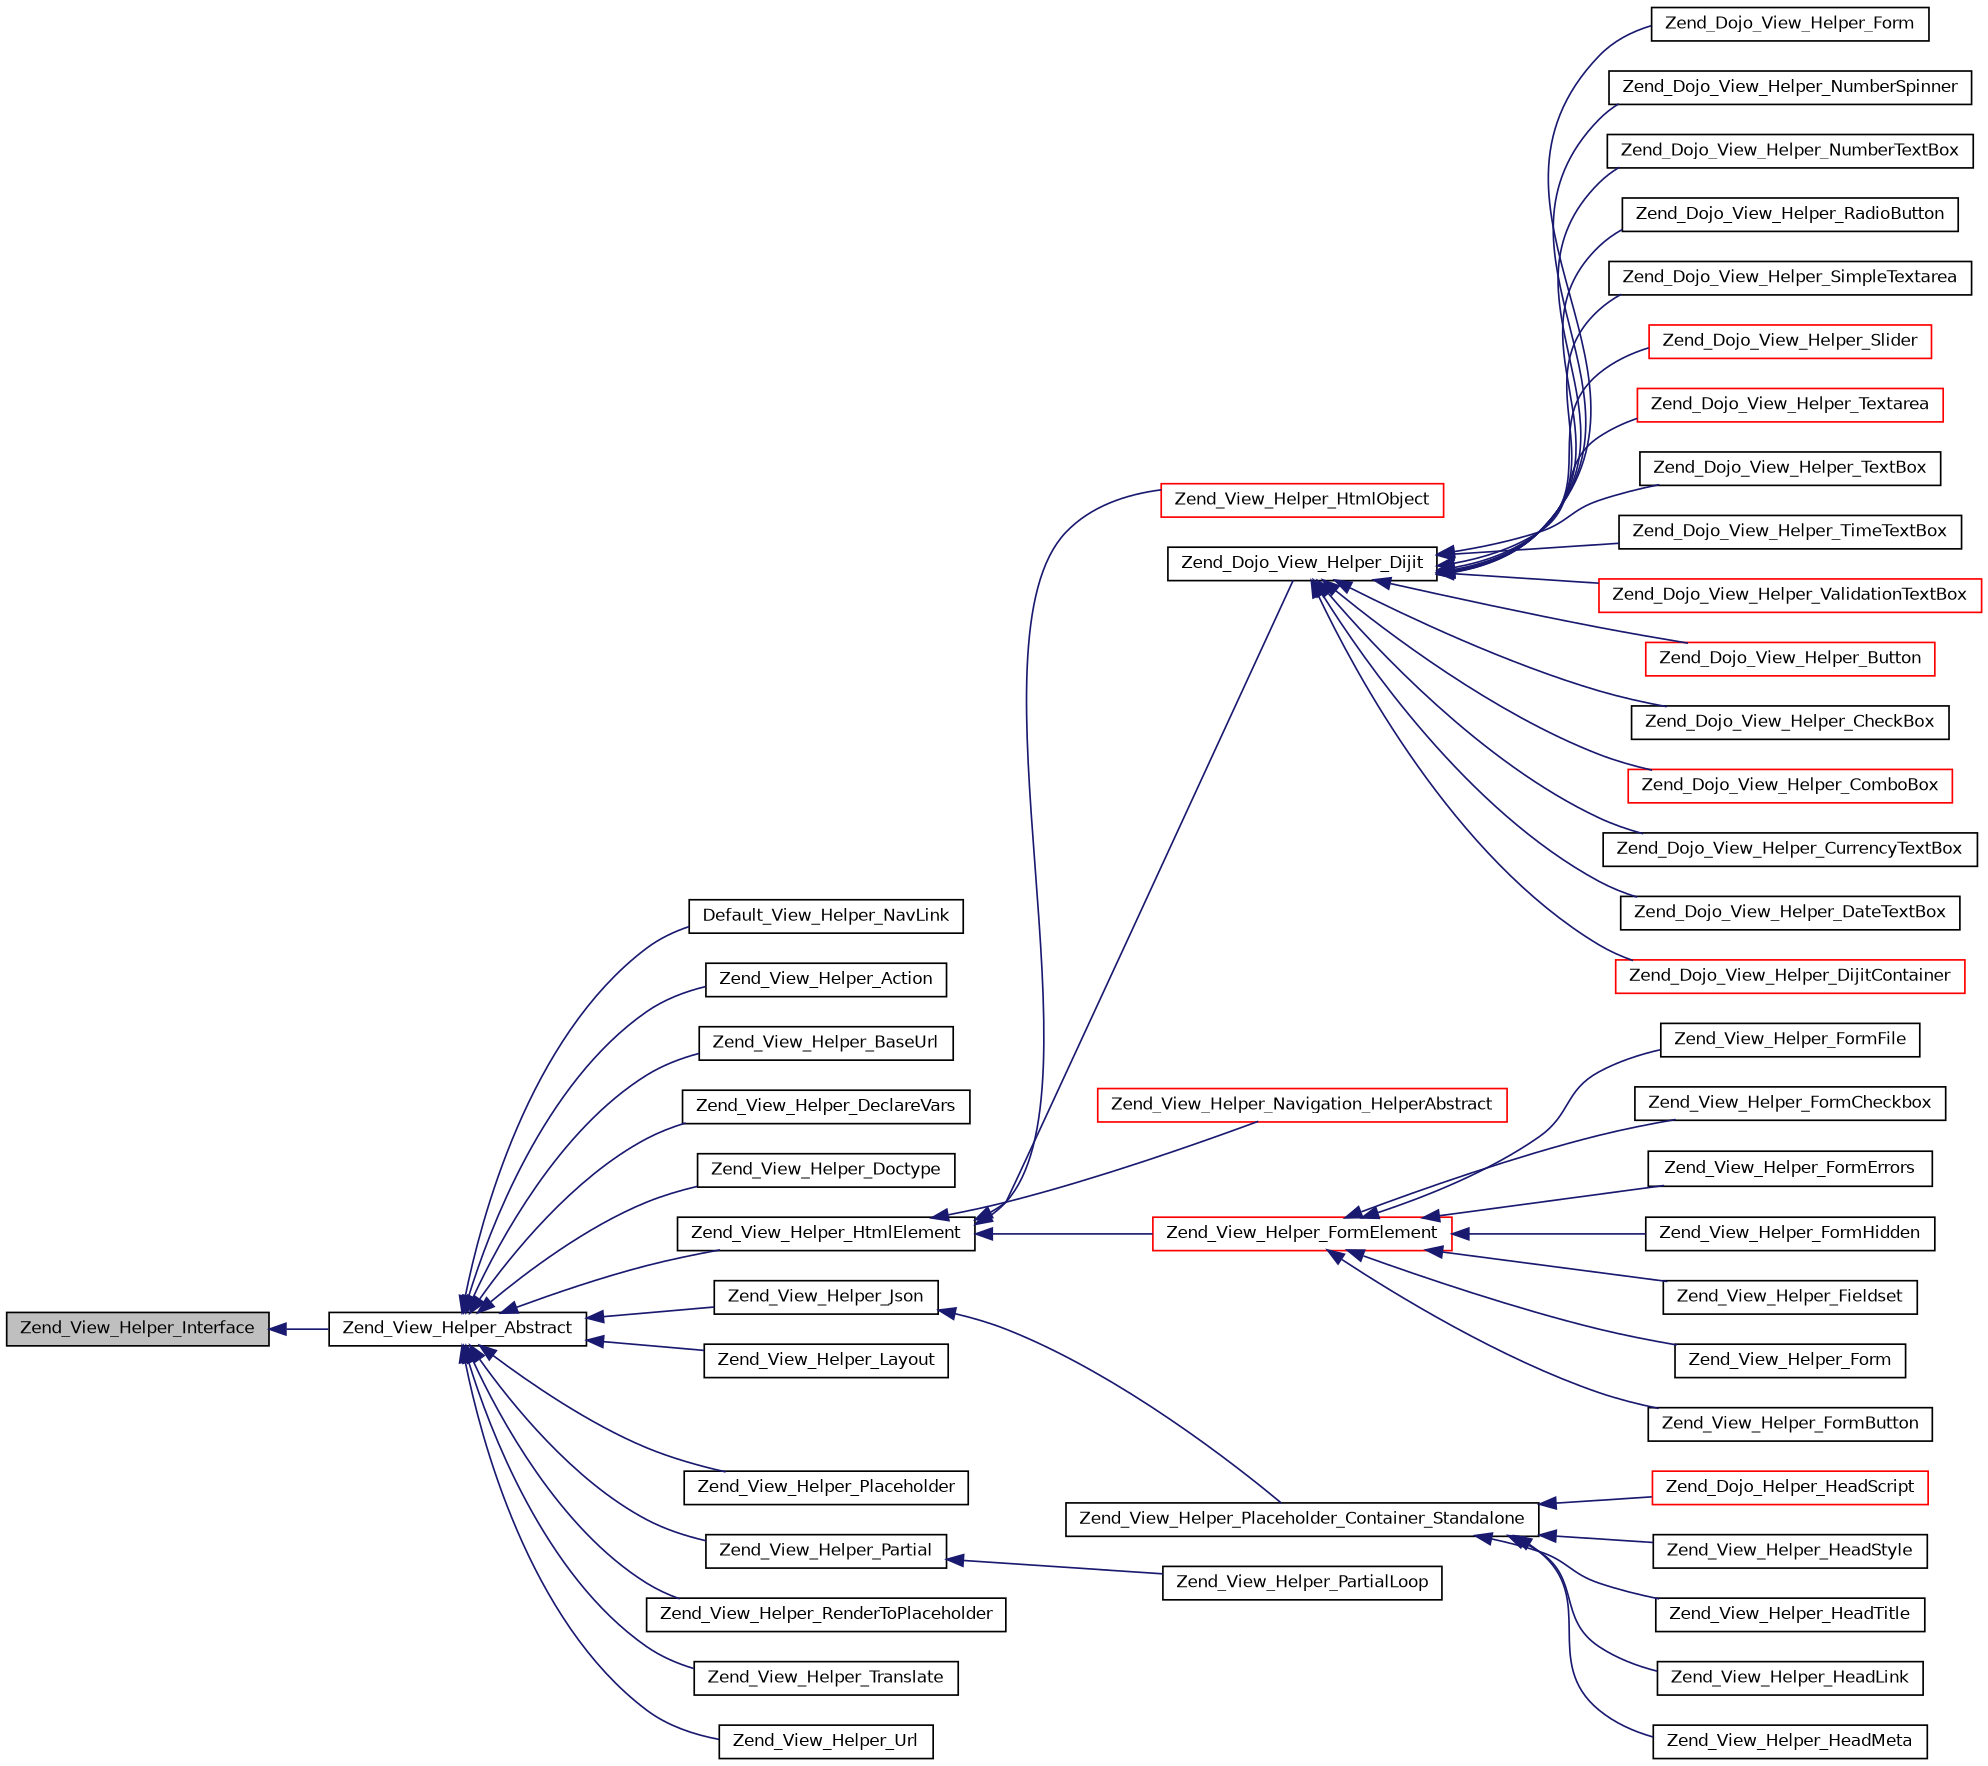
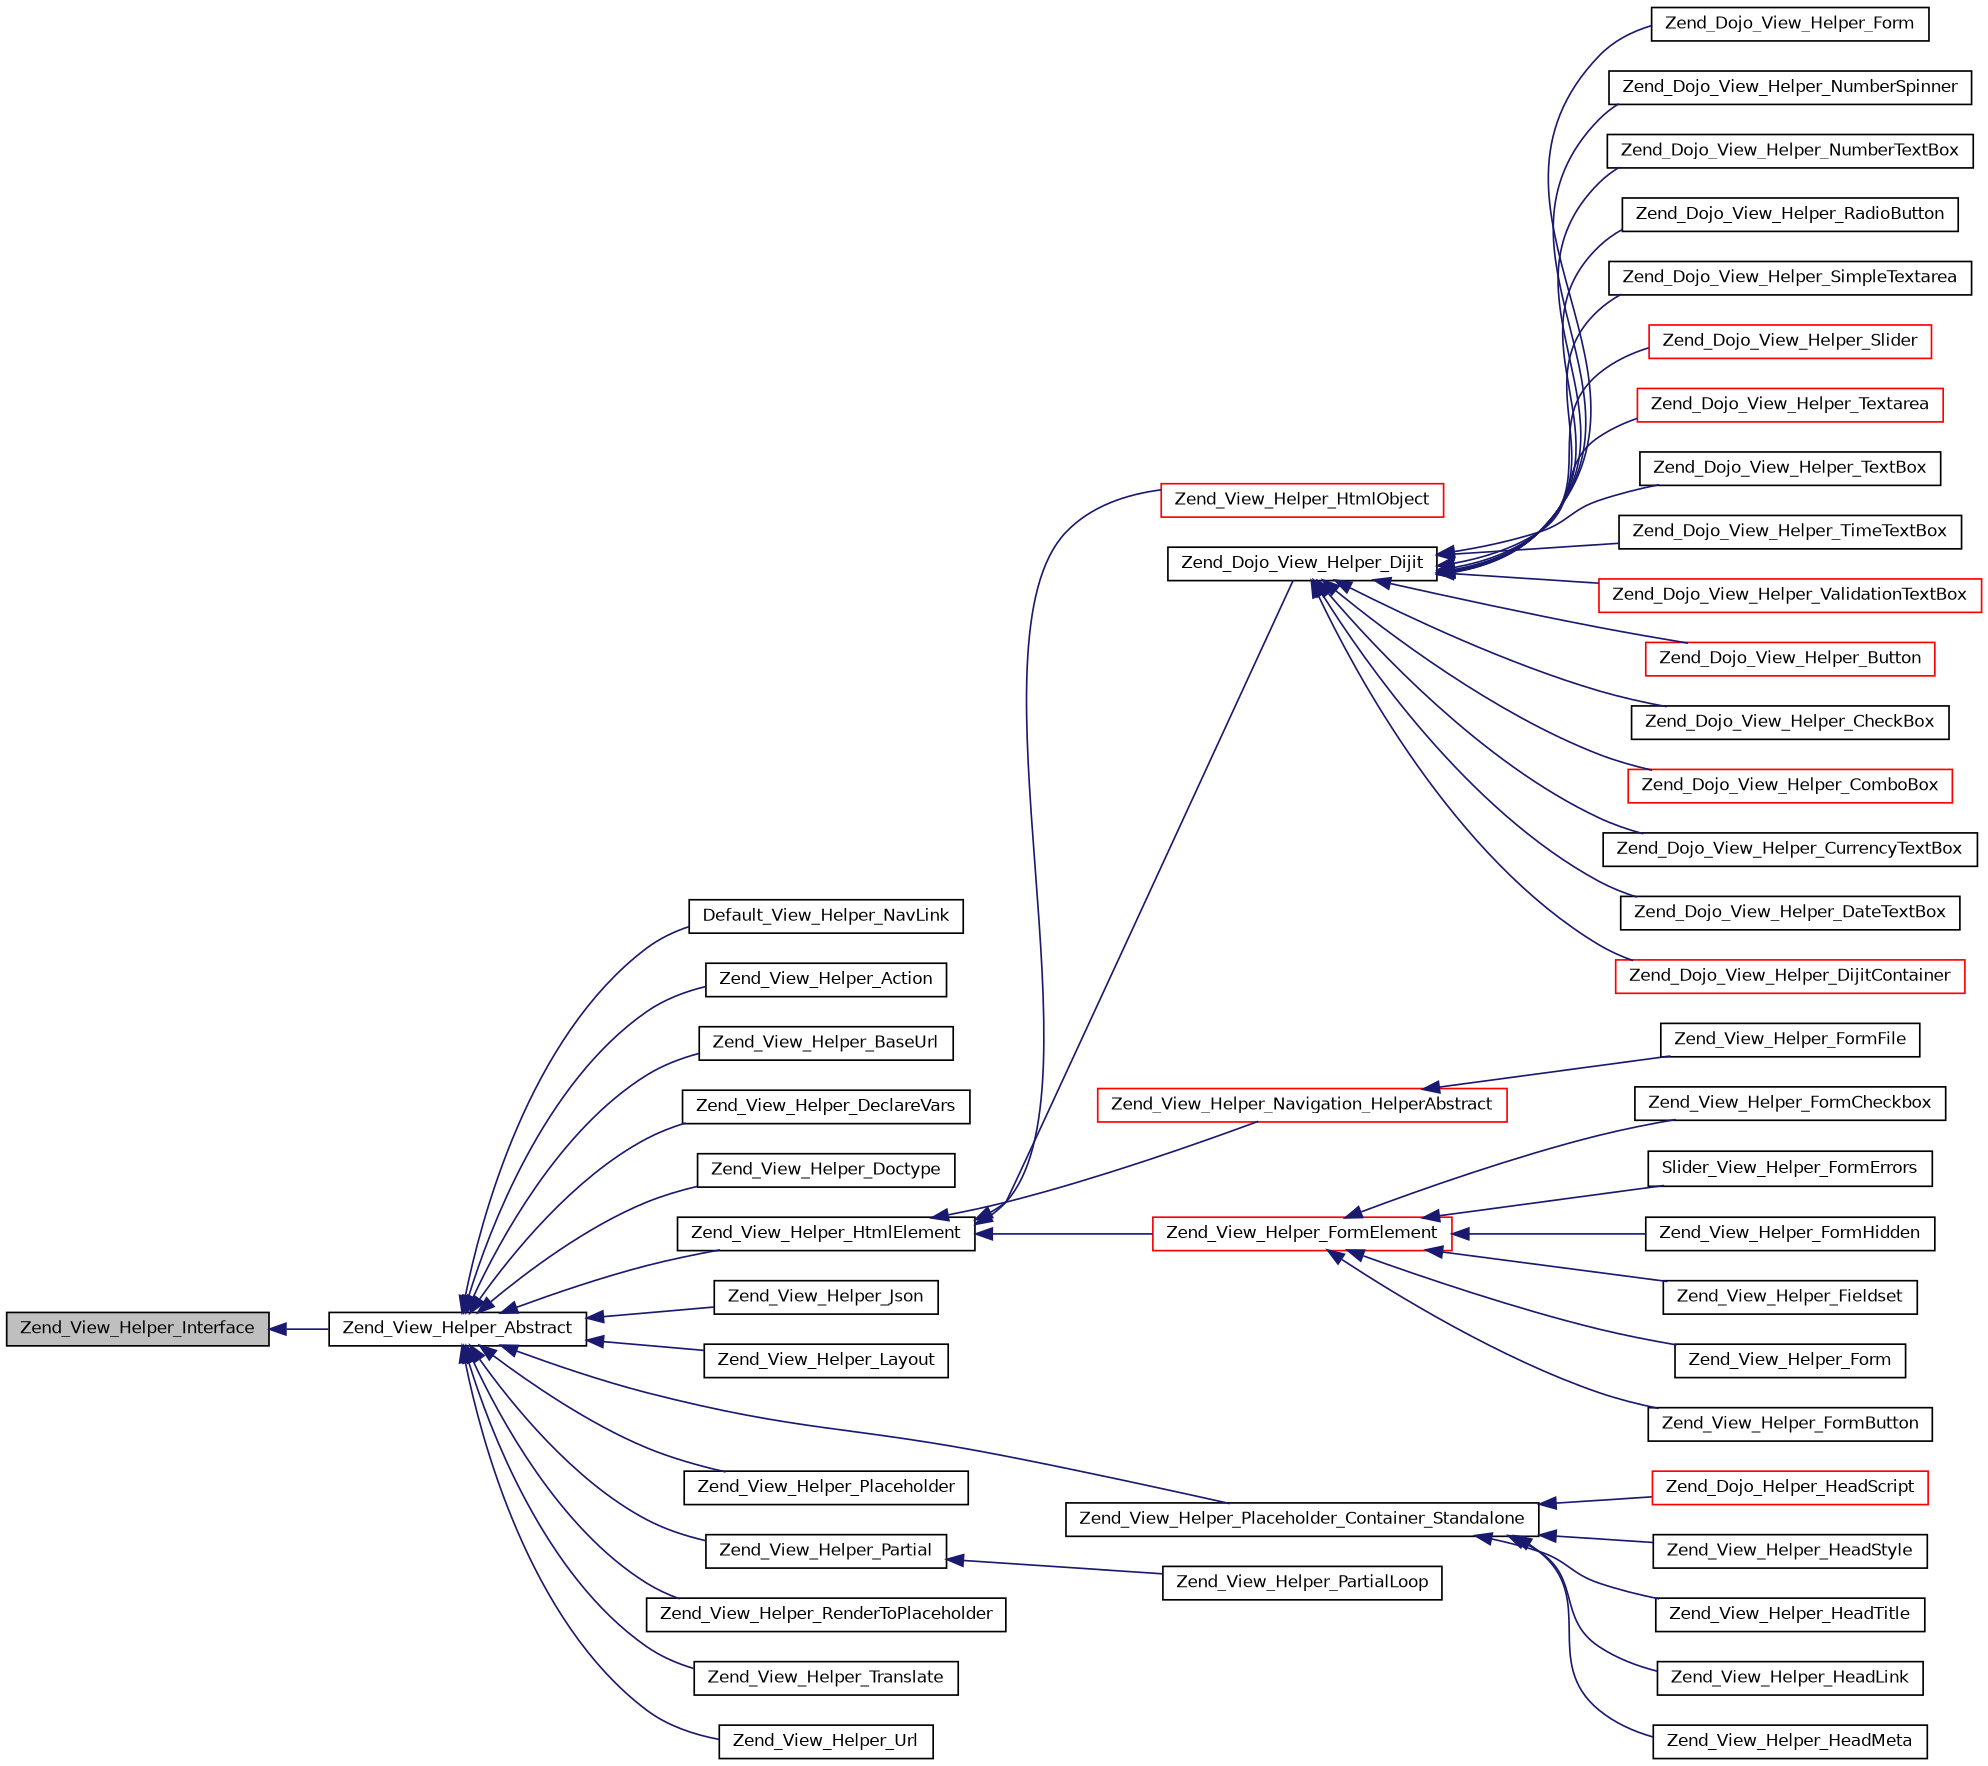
edge "Zend_View_Helper_FormFile" -> "Zend_View_Helper_FormElement": now "Zend_View_Helper_FormFile" -> "Zend_View_Helper_Navigation_HelperAbstract"
node "Zend_View_Helper_FormErrors": label "Zend_View_Helper_FormErrors" -> "Slider_View_Helper_FormErrors"
edge "Zend_View_Helper_Placeholder_Container_Standalone" -> "Zend_View_Helper_Json": now "Zend_View_Helper_Placeholder_Container_Standalone" -> "Zend_View_Helper_Abstract"
